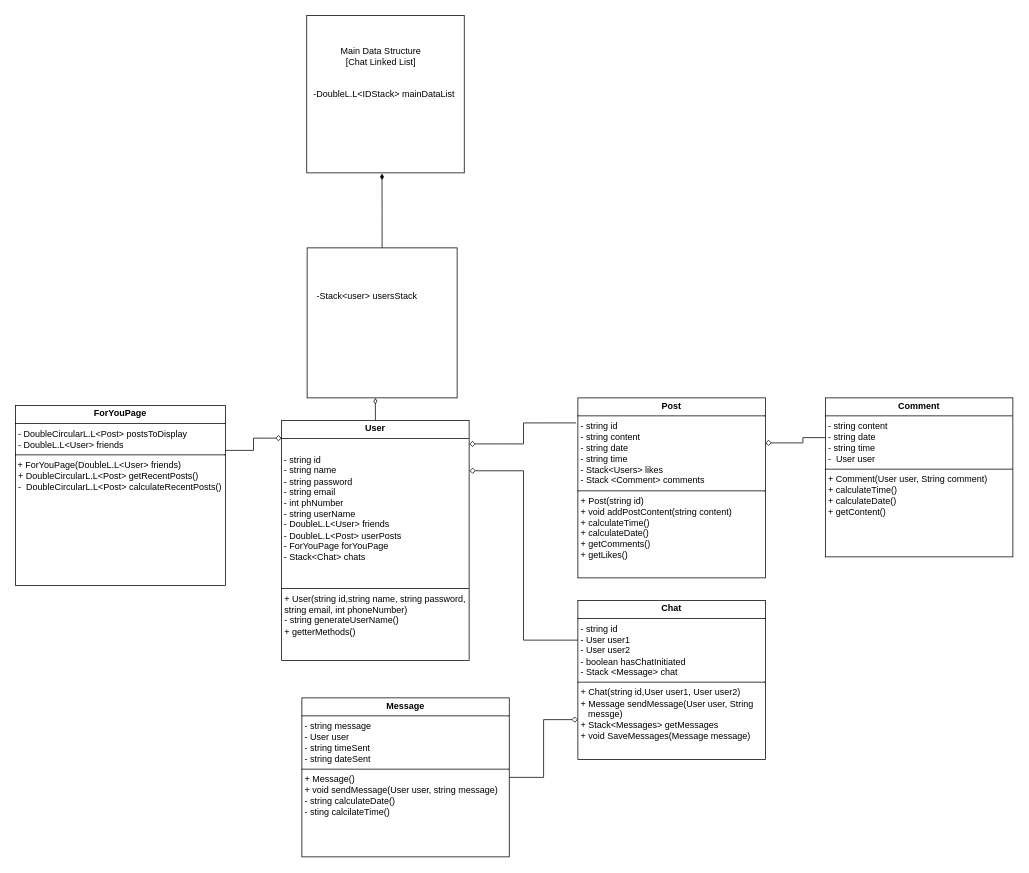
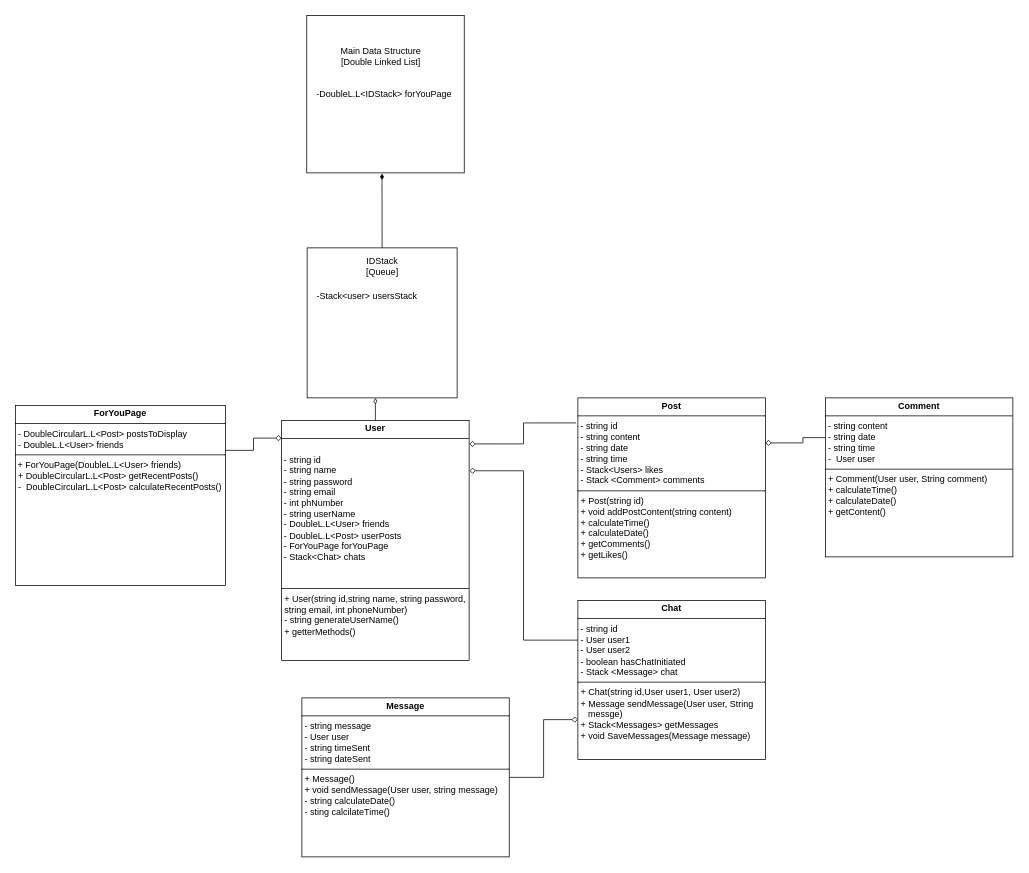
node "Main Data Structure [Chat Linked List]": label "Main Data Structure [Chat Linked List]" -> "Main Data Structure [Double Linked List]"
node "-DoubleL.L<IDStack> mainDataList": label "-DoubleL.L<IDStack> mainDataList" -> "-DoubleL.L<IDStack> forYouPage"
node "IDStack [Queue]": added
